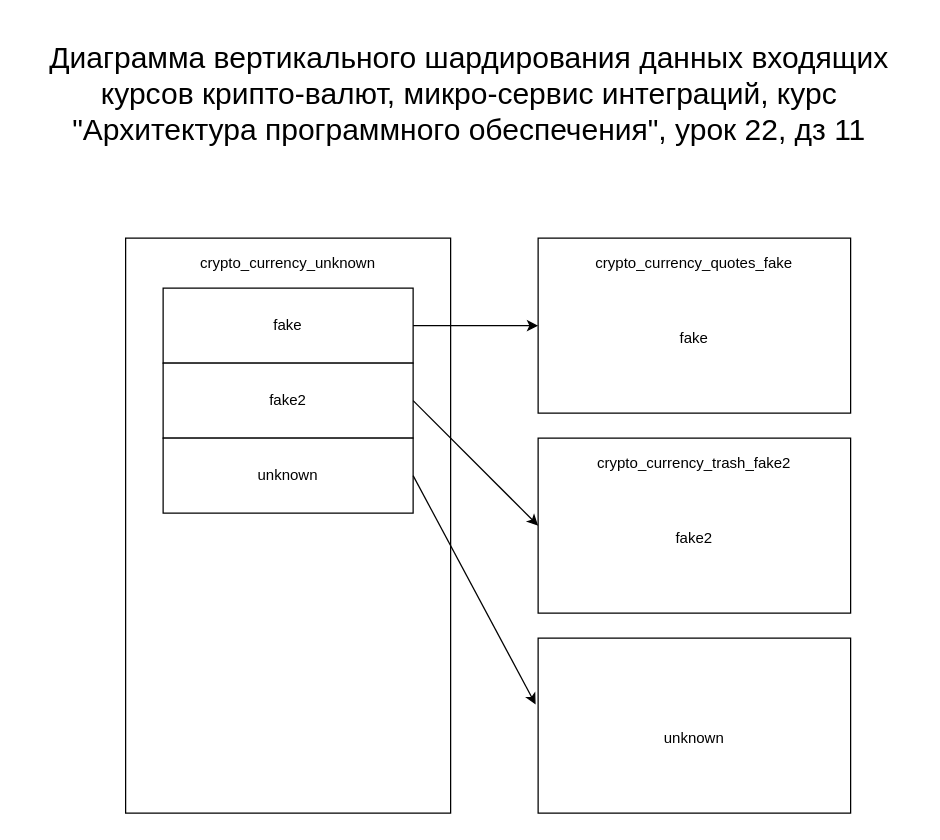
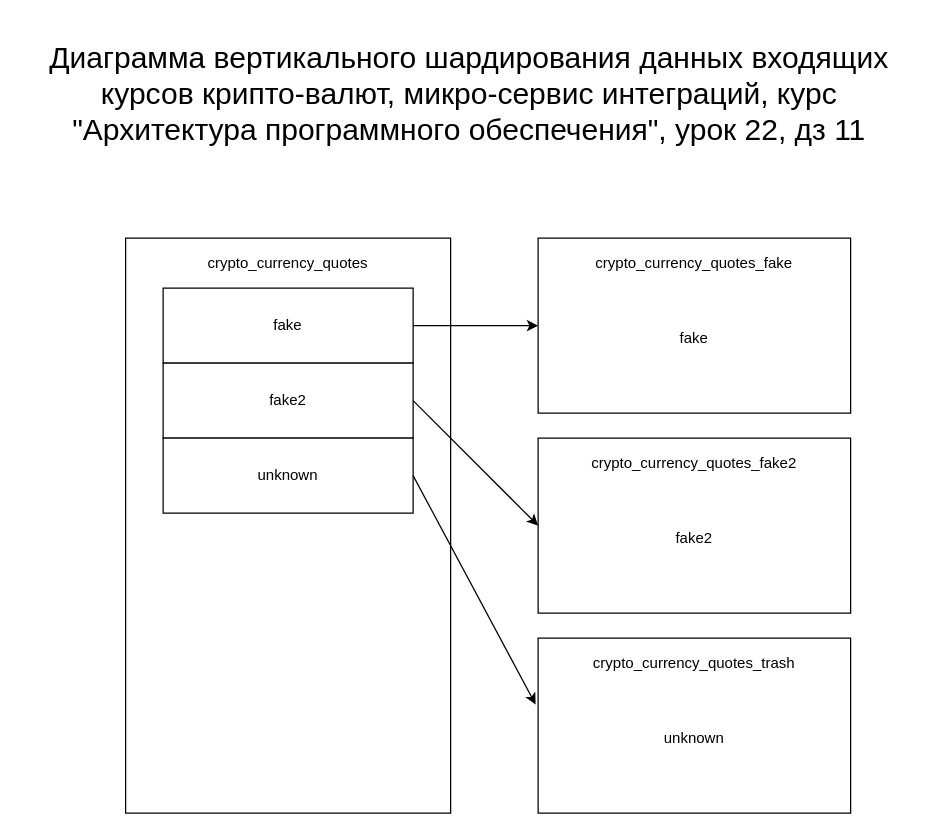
node "crypto_currency_unknown": label "crypto_currency_unknown" -> "crypto_currency_quotes"
node "crypto_currency_trash_fake2": label "crypto_currency_trash_fake2" -> "crypto_currency_quotes_fake2"
node "crypto_currency_quotes_trash": added
